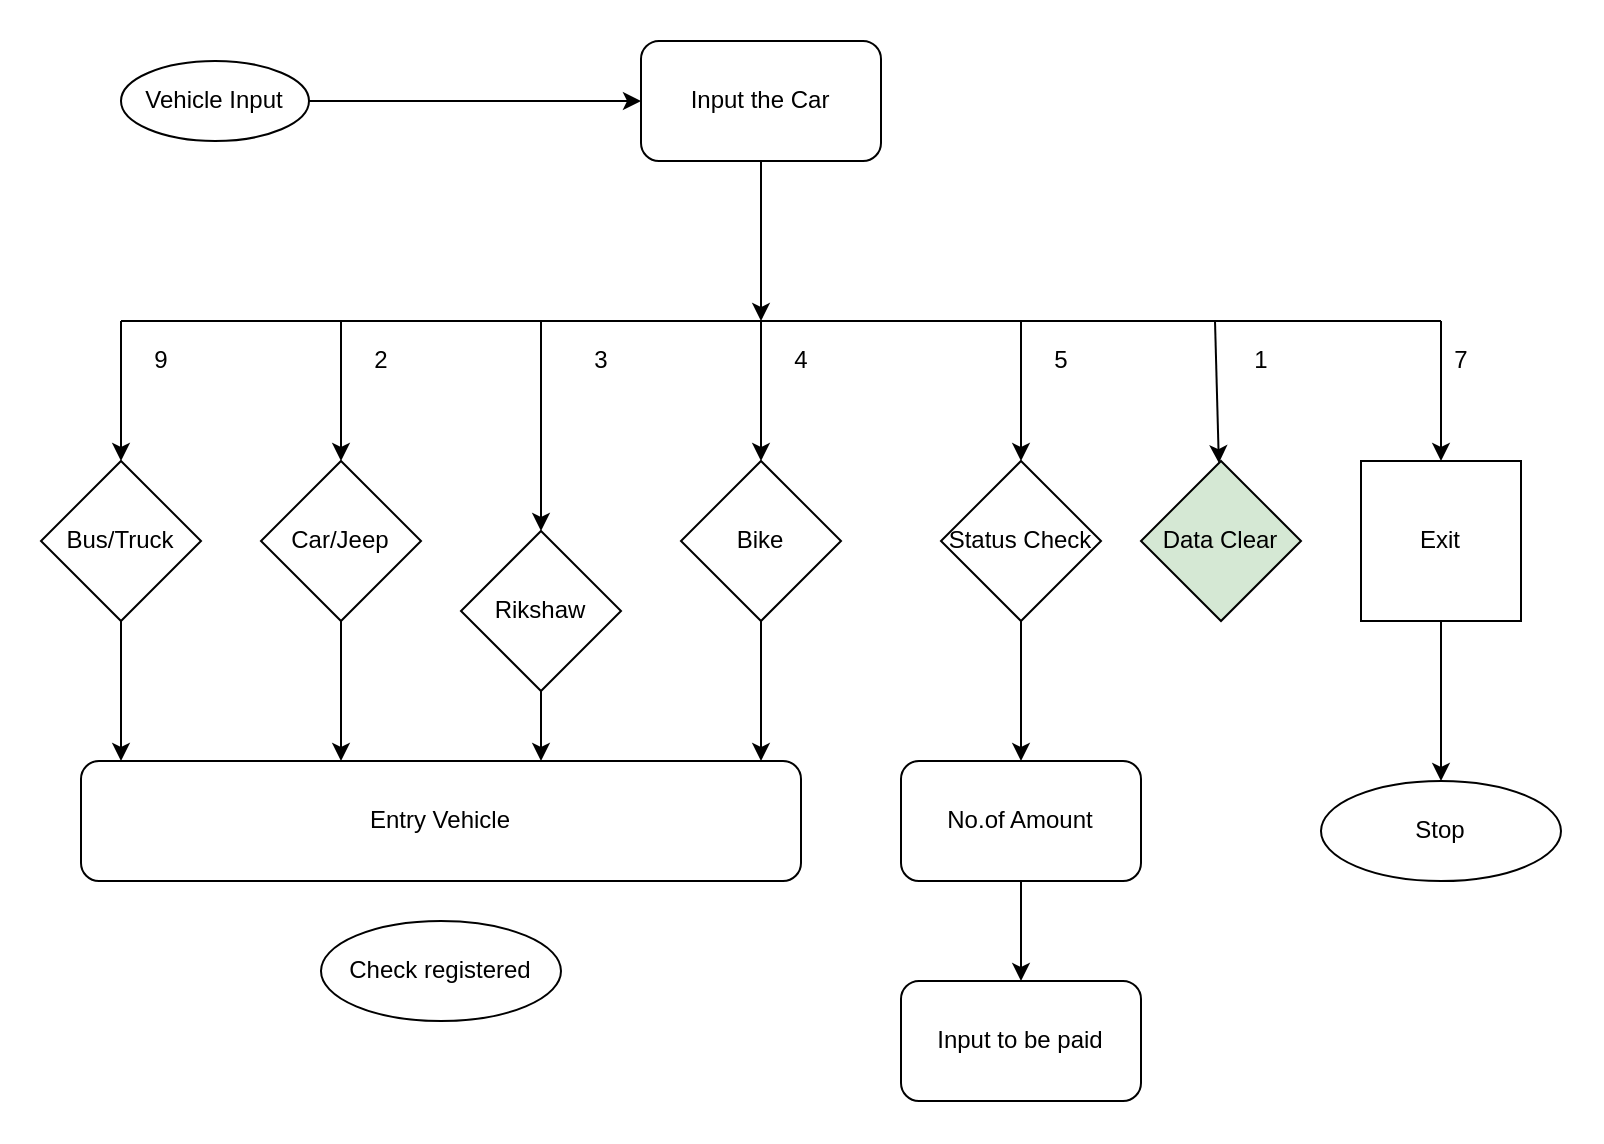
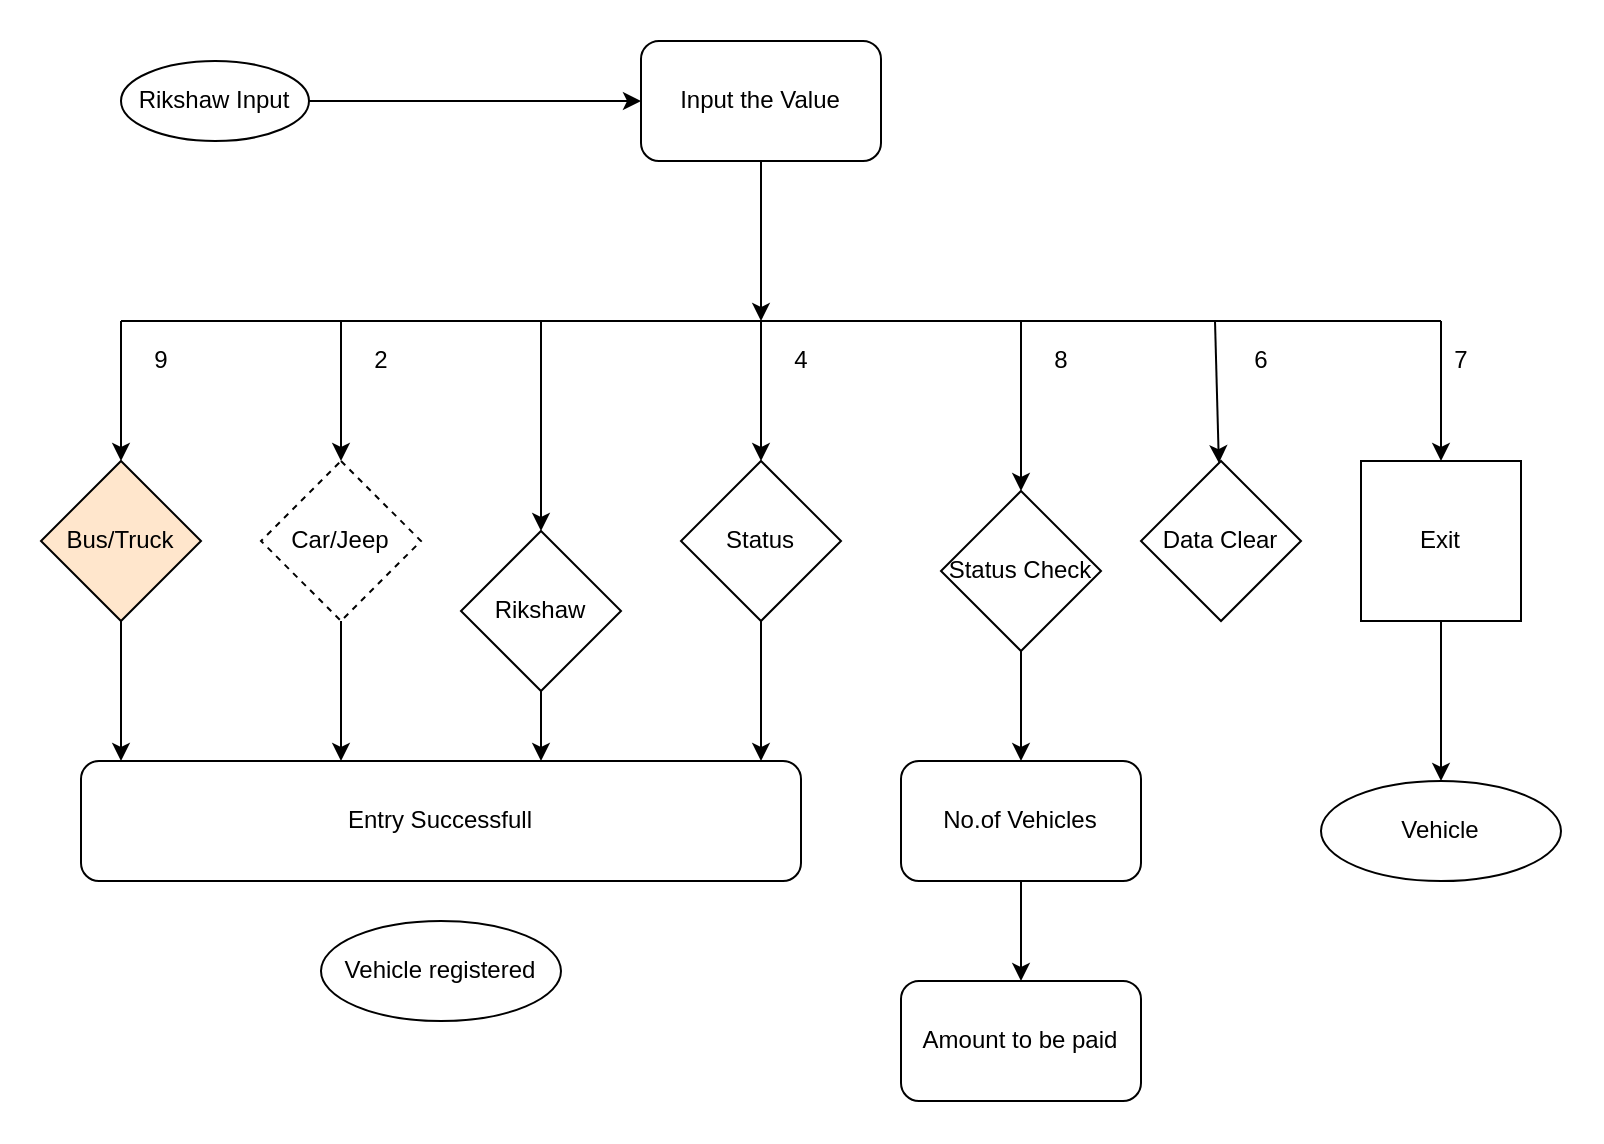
node "Vehicle Input": label "Vehicle Input" -> "Rikshaw Input"
node "Input the Car": label "Input the Car" -> "Input the Value"
node "3": removed
node "5": label "5" -> "8"
node "1": label "1" -> "6"
node "Bus/Truck": fillcolor #ffffff -> #ffe6cc
node "Car/Jeep": style solid -> dashed
node "Bike": label "Bike" -> "Status"
node "Status Check": moved (1021, 541) -> (1021, 571)
node "Data Clear": fillcolor #d5e8d4 -> #ffffff
node "Entry Vehicle": label "Entry Vehicle" -> "Entry Successfull"
node "No.of Amount": label "No.of Amount" -> "No.of Vehicles"
node "Stop": label "Stop" -> "Vehicle"
node "Check registered": label "Check registered" -> "Vehicle registered"
node "Input to be paid": label "Input to be paid" -> "Amount to be paid"
